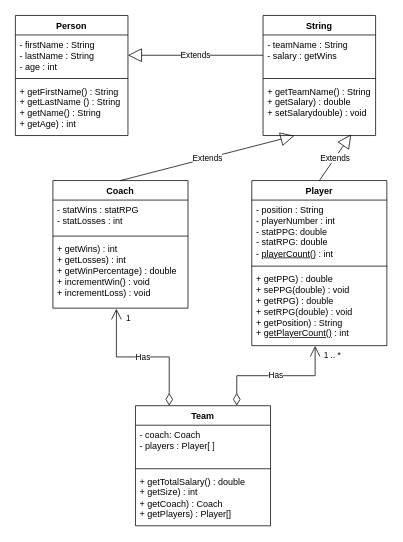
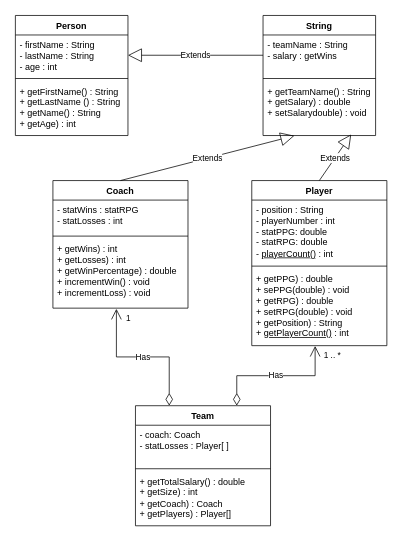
node "- coach: Coach - players : Player[ ]": label "- coach: Coach - players : Player[ ]" -> "- coach: Coach - statLosses : Player[ ]"
